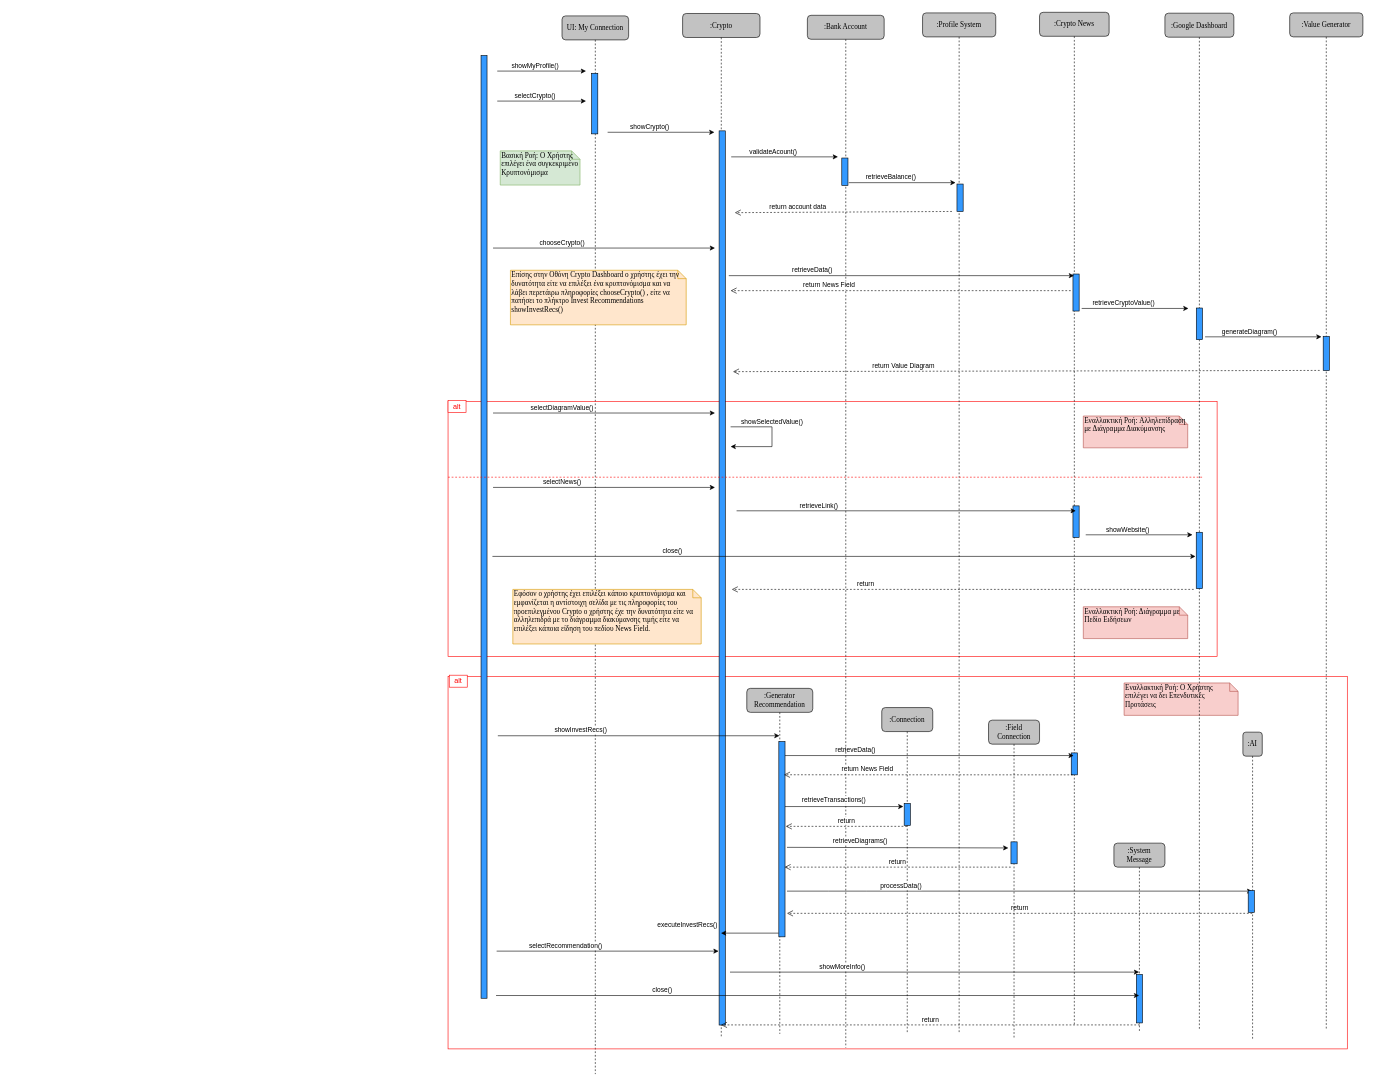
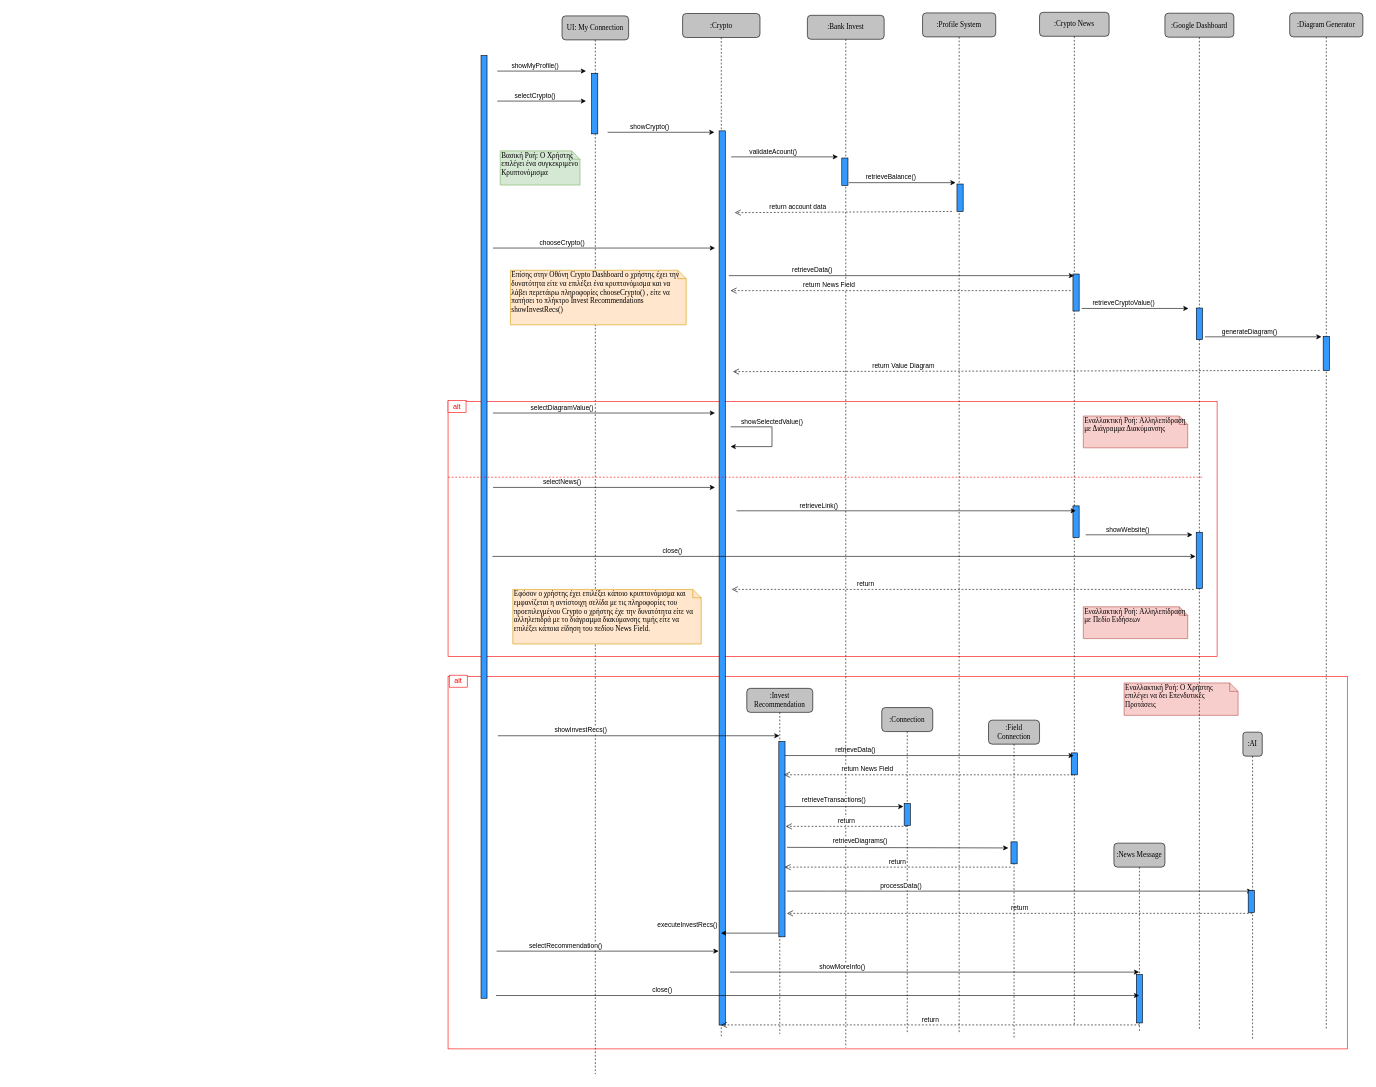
node ":Value Generator": label ":Value Generator" -> ":Diagram Generator"
node ":Bank Account": label ":Bank Account" -> ":Bank Invest"
node "Εναλλακτική Ροή: Διάγραμμα με Πεδίο Ειδήσεων": label "Εναλλακτική Ροή: Διάγραμμα με Πεδίο Ειδήσεων" -> "Εναλλακτική Ροή: Aλληλεπίδραση με Πεδίο Ειδήσεων"
node ":Generator Recommendation": label ":Generator Recommendation" -> ":Invest Recommendation"
node ":System Message": label ":System Message" -> ":News Message"
